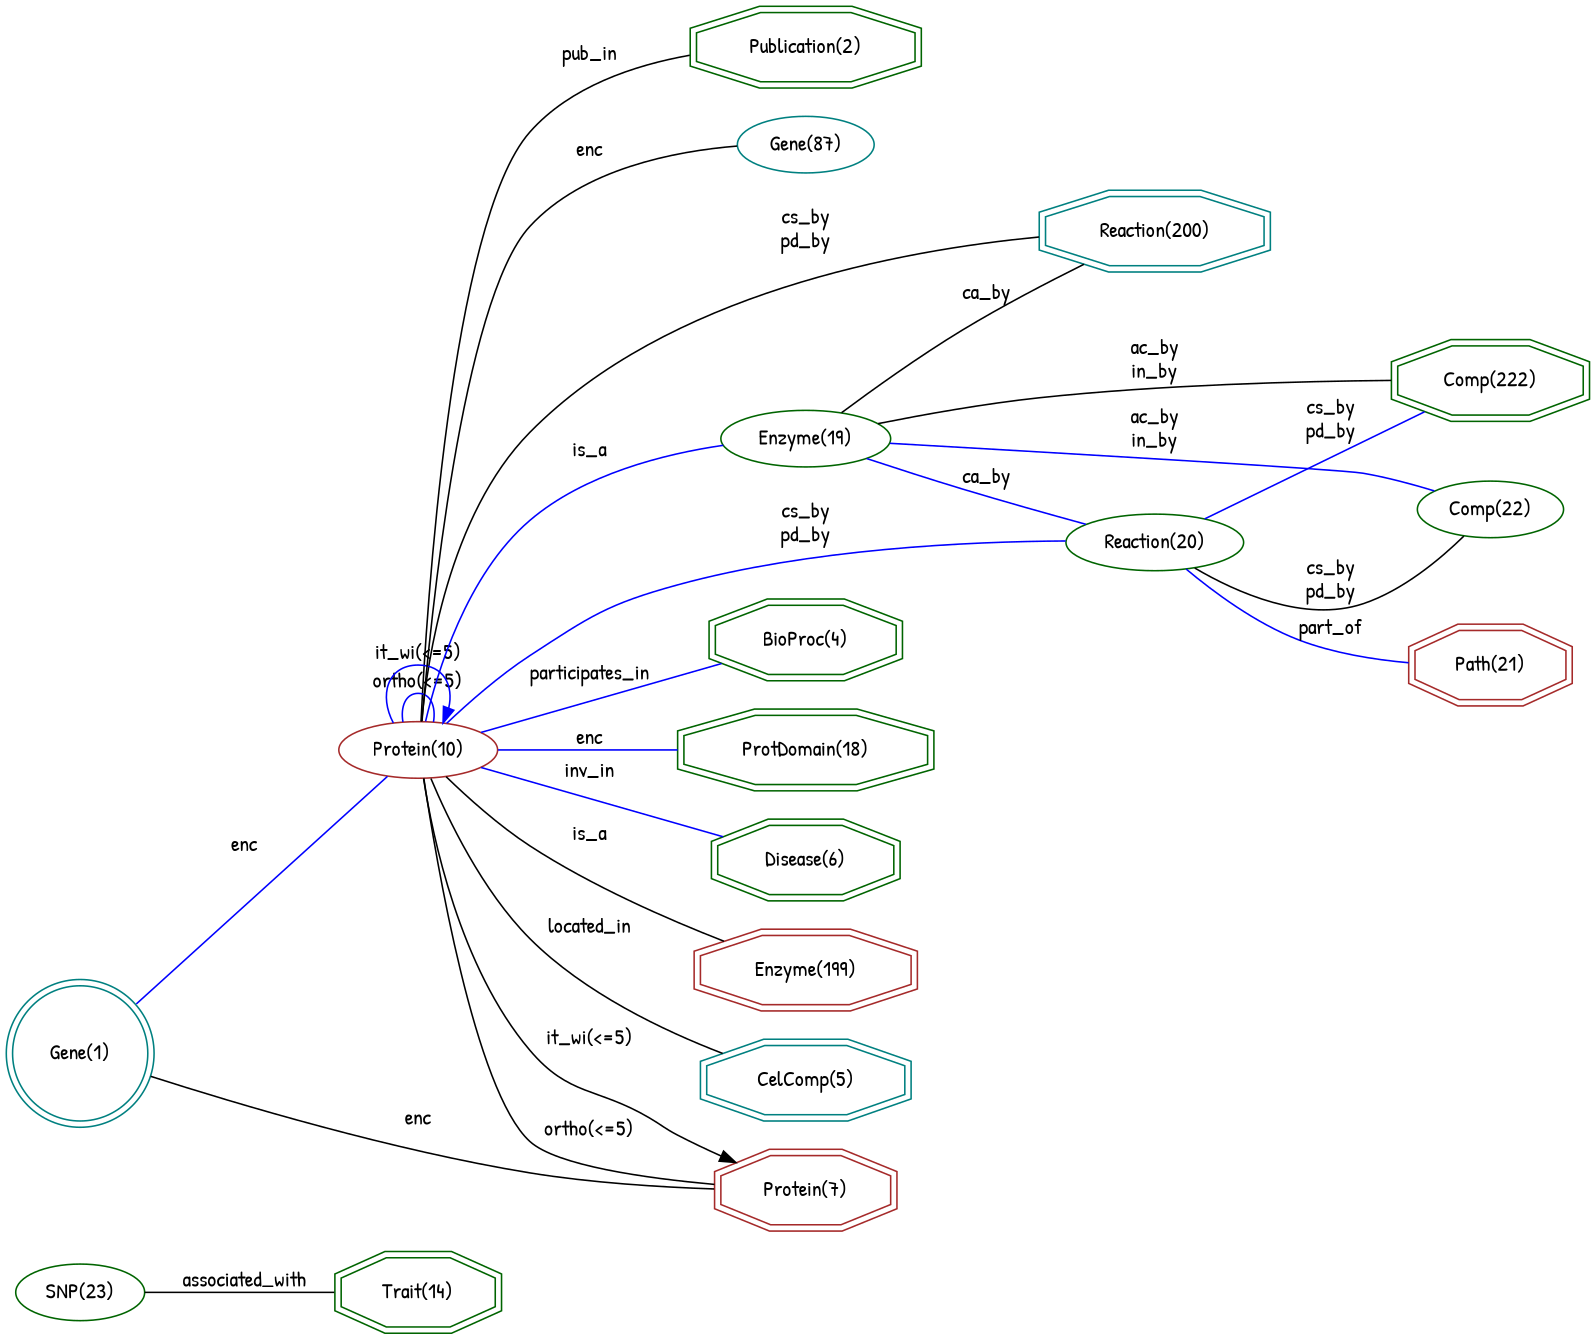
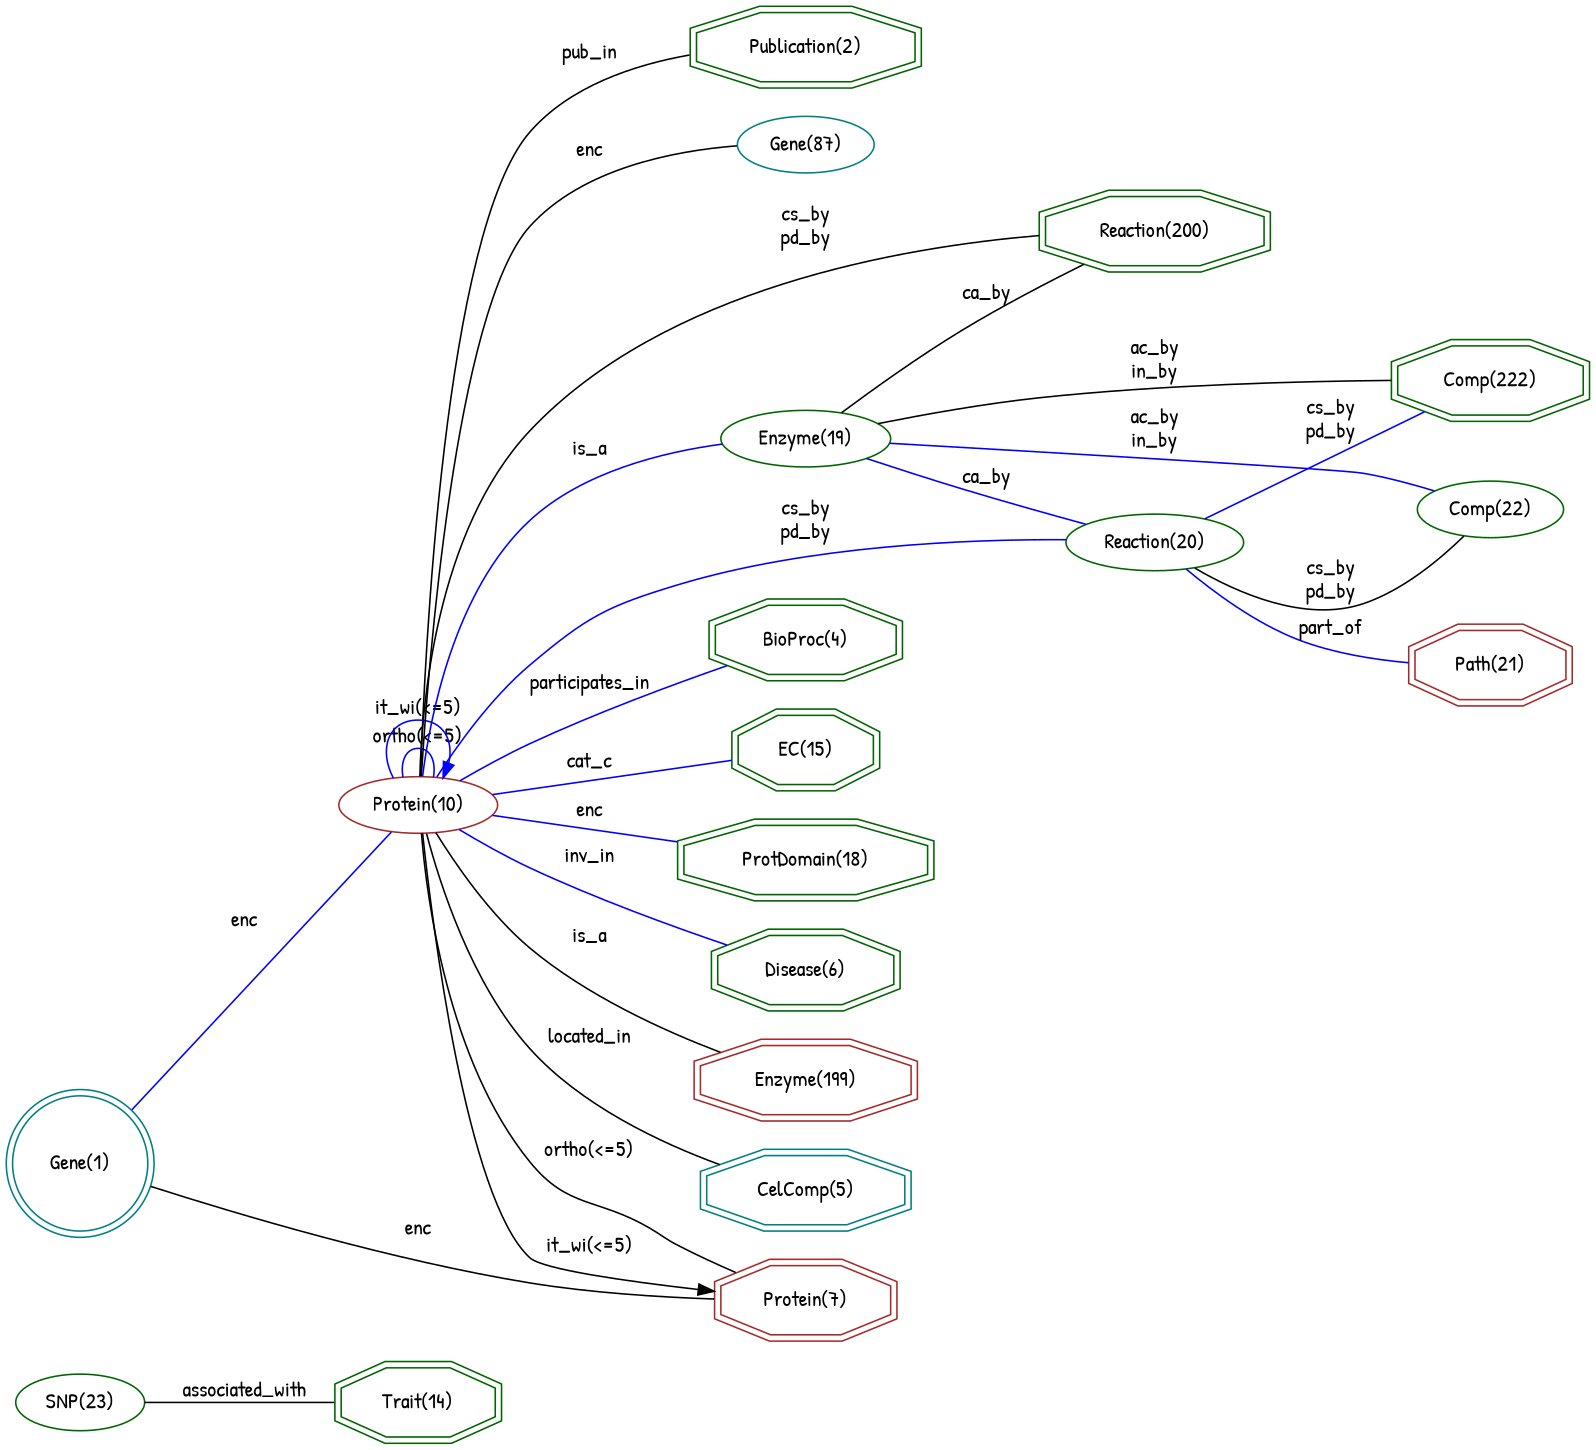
node "Reaction(200)": color teal -> darkgreen
node "EC(15)": added
